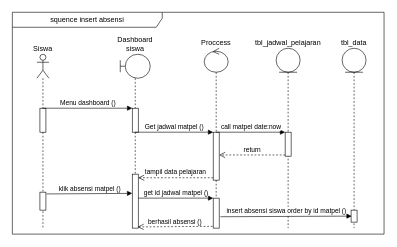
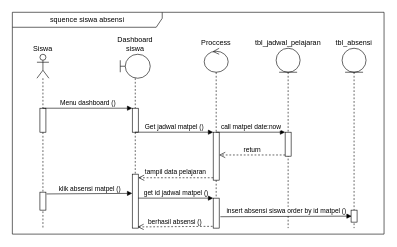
node "squence insert absensi": label "squence insert absensi" -> "squence siswa absensi"
node "tbl_data": label "tbl_data" -> "tbl_absensi"
